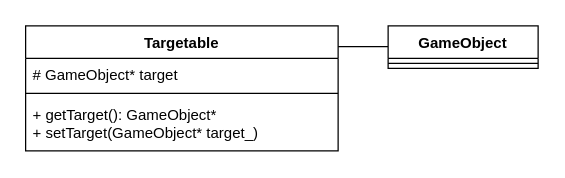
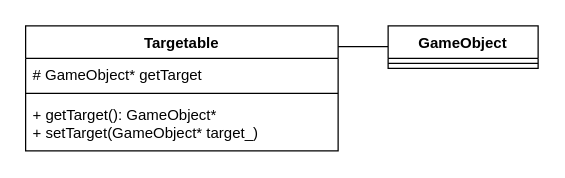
node "# GameObject* target": label "# GameObject* target" -> "# GameObject* getTarget"
